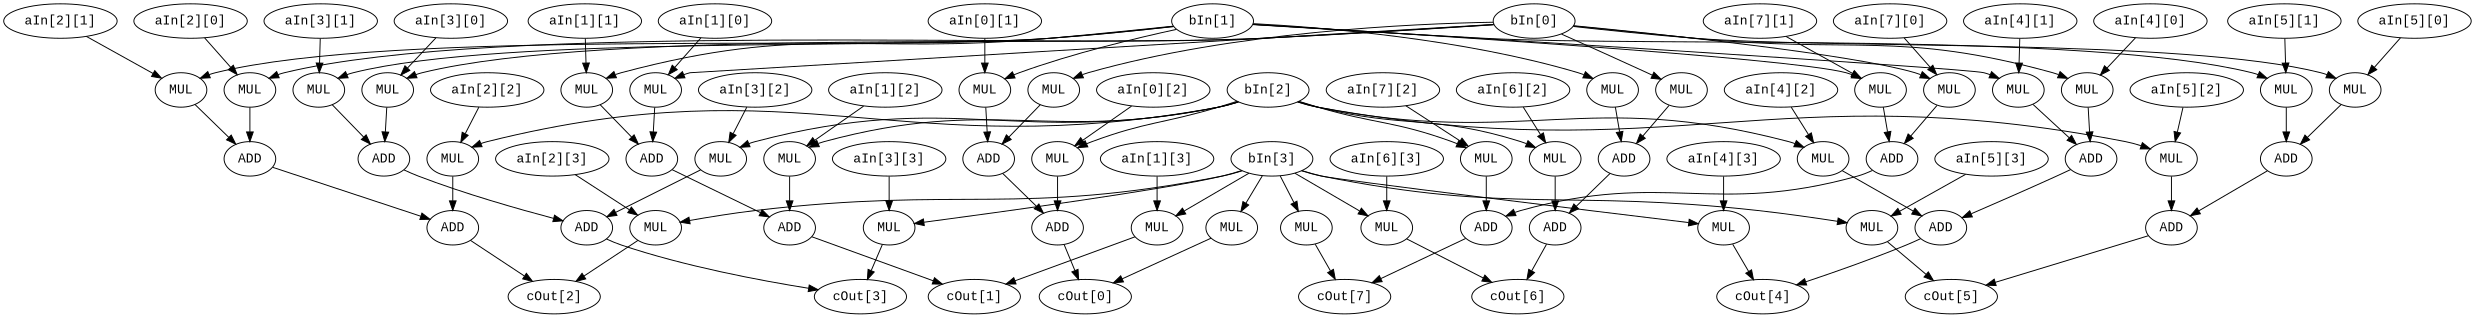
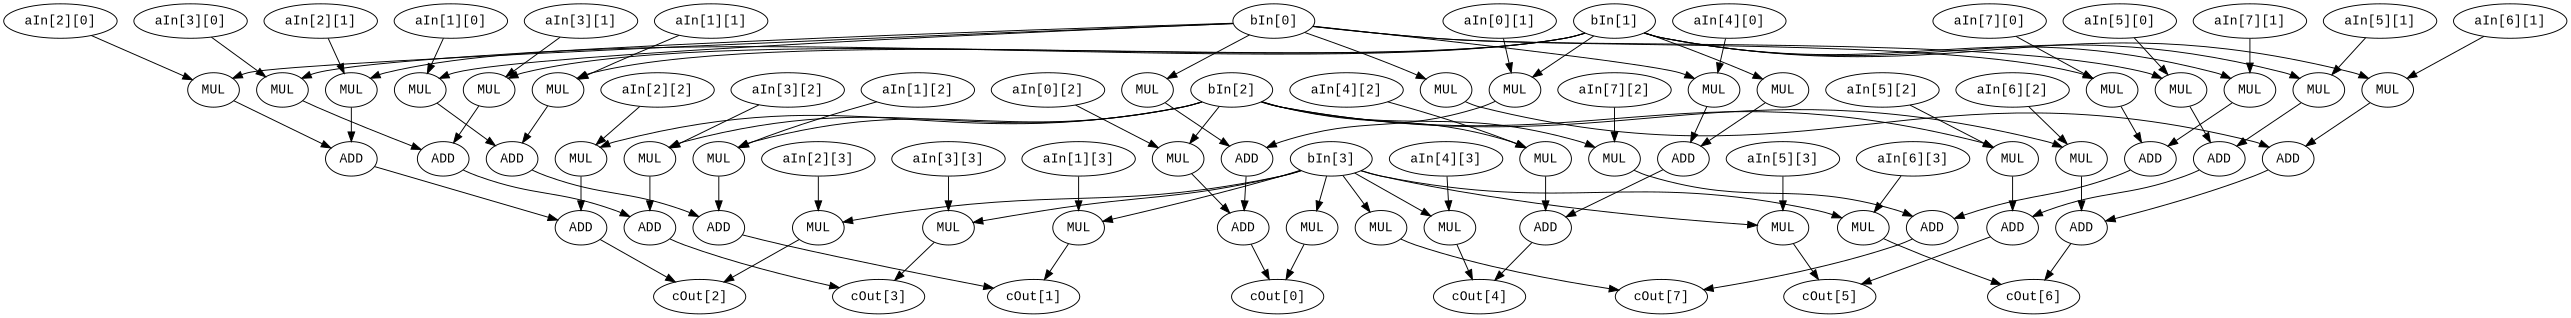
node "aIn[4][1]": removed
node "aIn[6][1]": added
